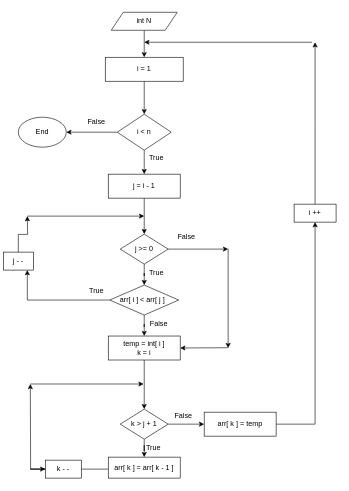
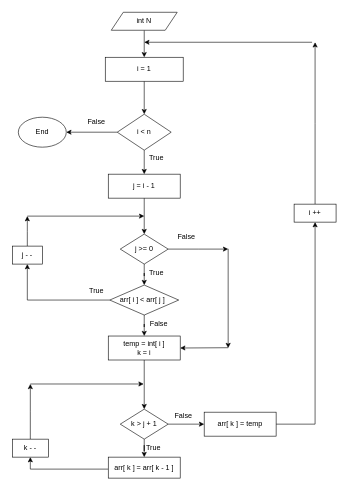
node "j - -": moved (18, 261) -> (27, 255)
node "k - -": moved (63, 470) -> (30, 449)
